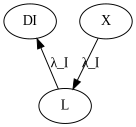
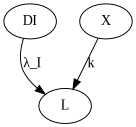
edge "X" -> "L": label "λ_I" -> "k"
edge "L" -> "DI": reversed
